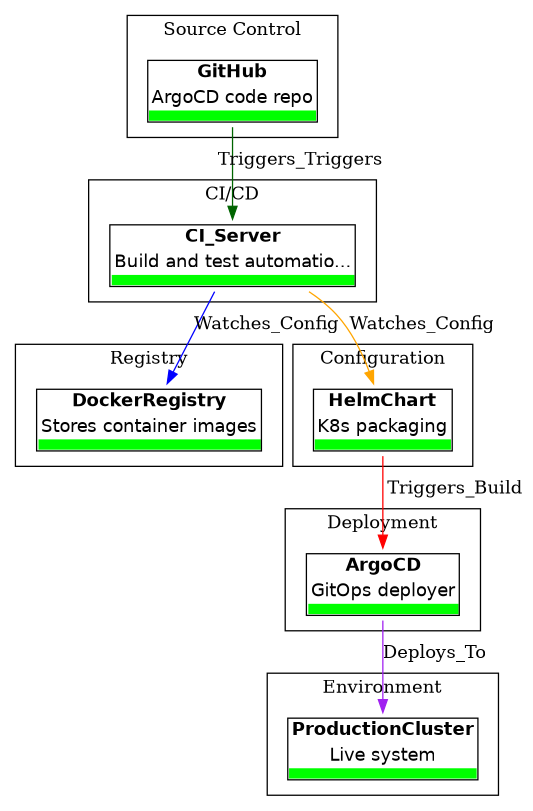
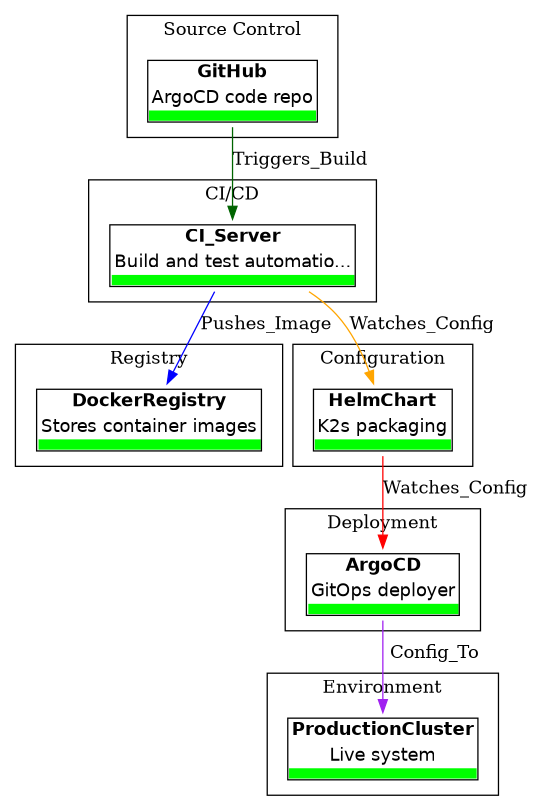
edge "GitHub" -> "CI_Server": label "Triggers_Triggers" -> "Triggers_Build"
edge "CI_Server" -> "DockerRegistry": label "Watches_Config" -> "Pushes_Image"
node "HelmChart": text "K8s packaging" -> "K2s packaging"
edge "HelmChart" -> "ArgoCD": label "Triggers_Build" -> "Watches_Config"
edge "ArgoCD" -> "ProductionCluster": label "Deploys_To" -> "Config_To"
